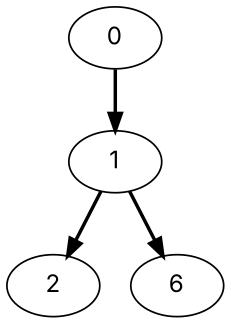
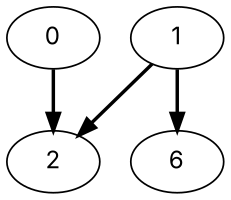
edge "0" -> "1": now "0" -> "2"
